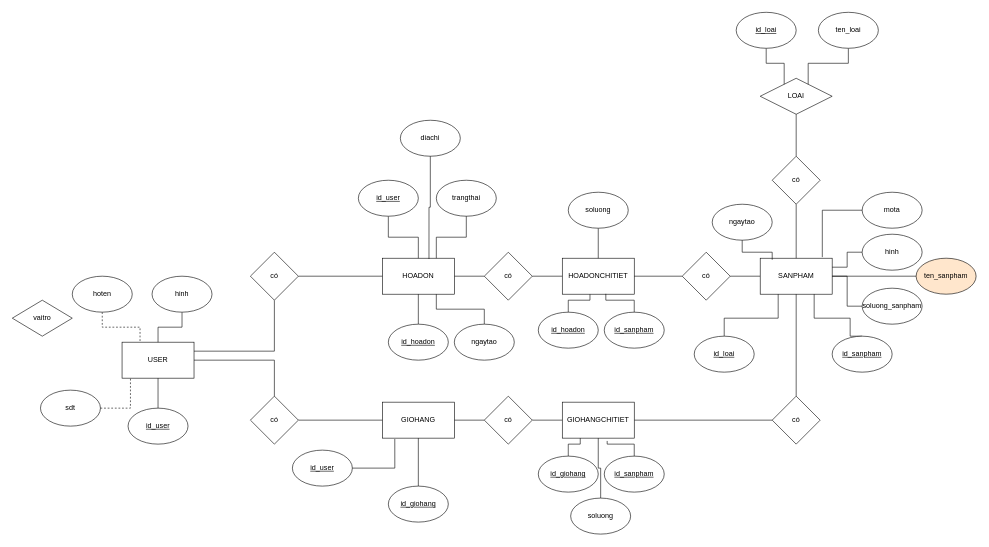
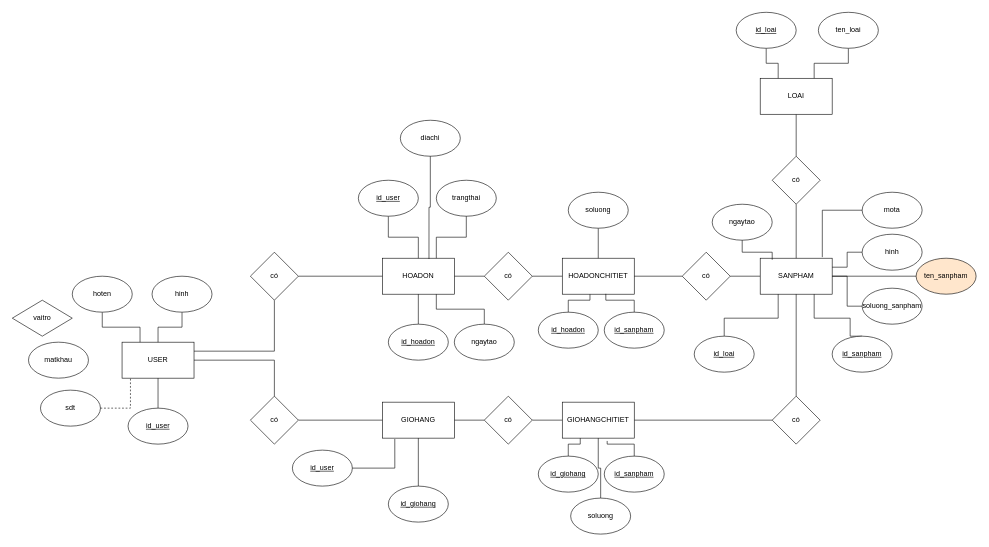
node "LOAI": shape diamond -> rectangle
edge "hoten" -- "USER": style dashed -> solid
node "matkhau": added
